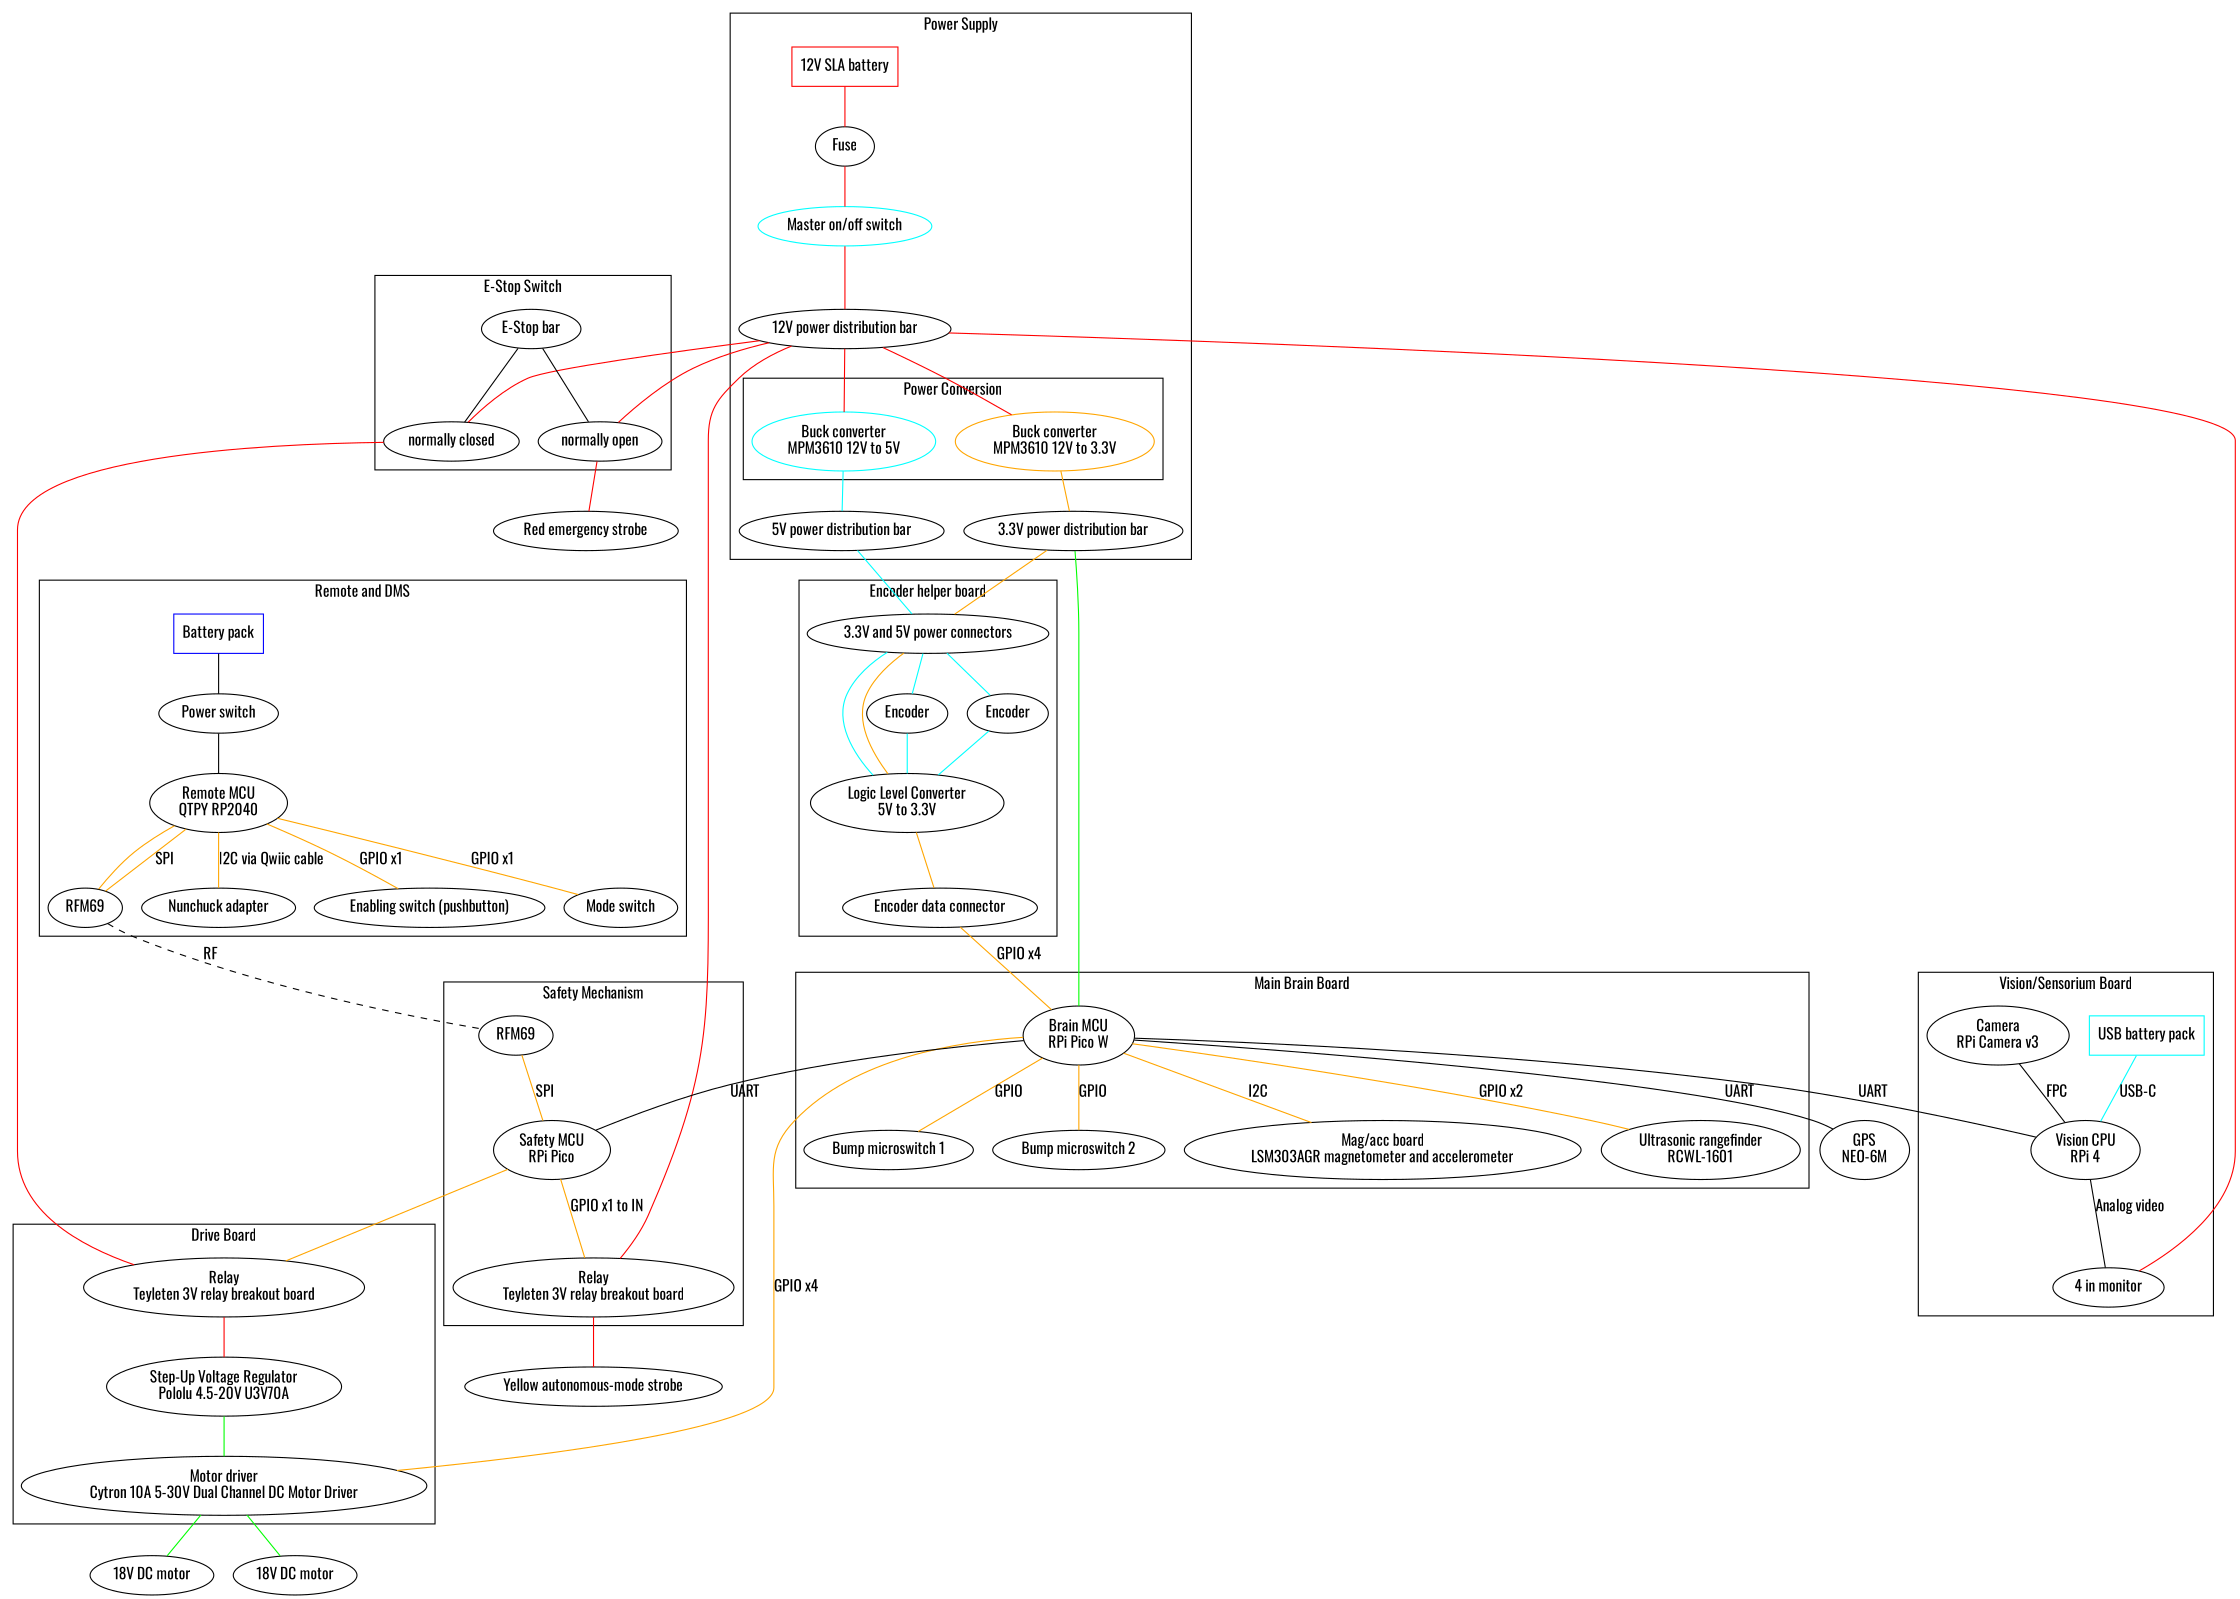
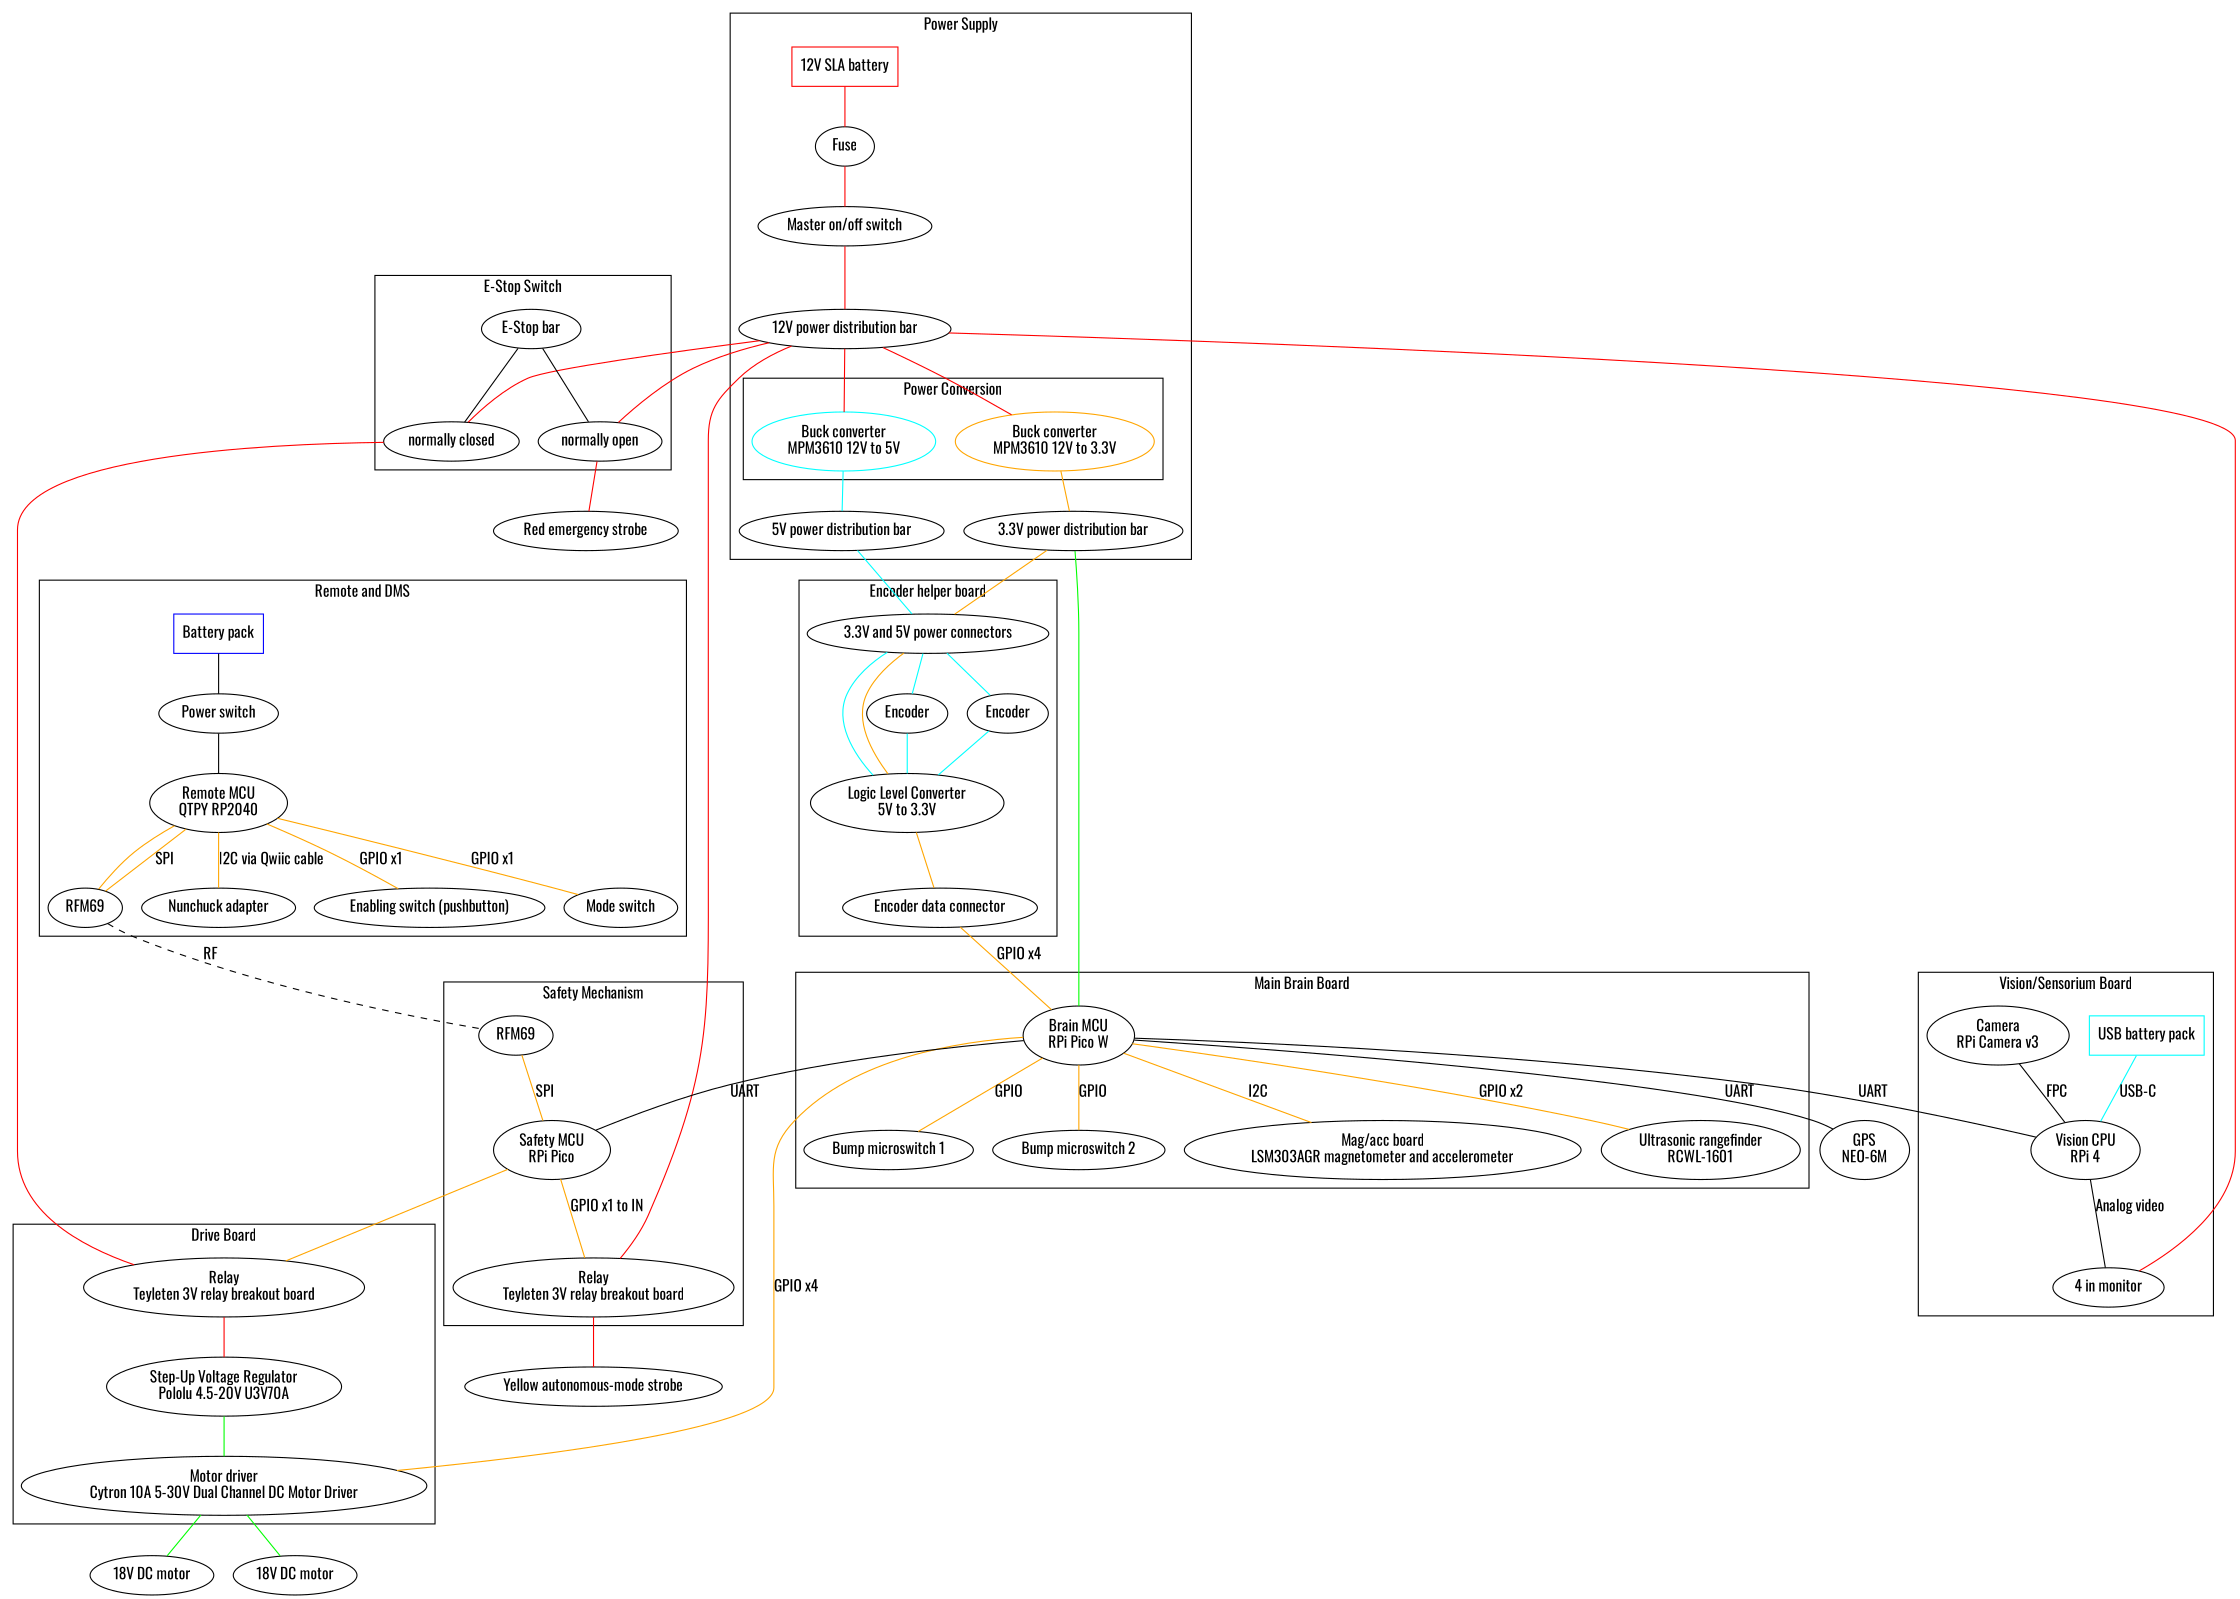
node "Master on/off switch": color cyan -> black
